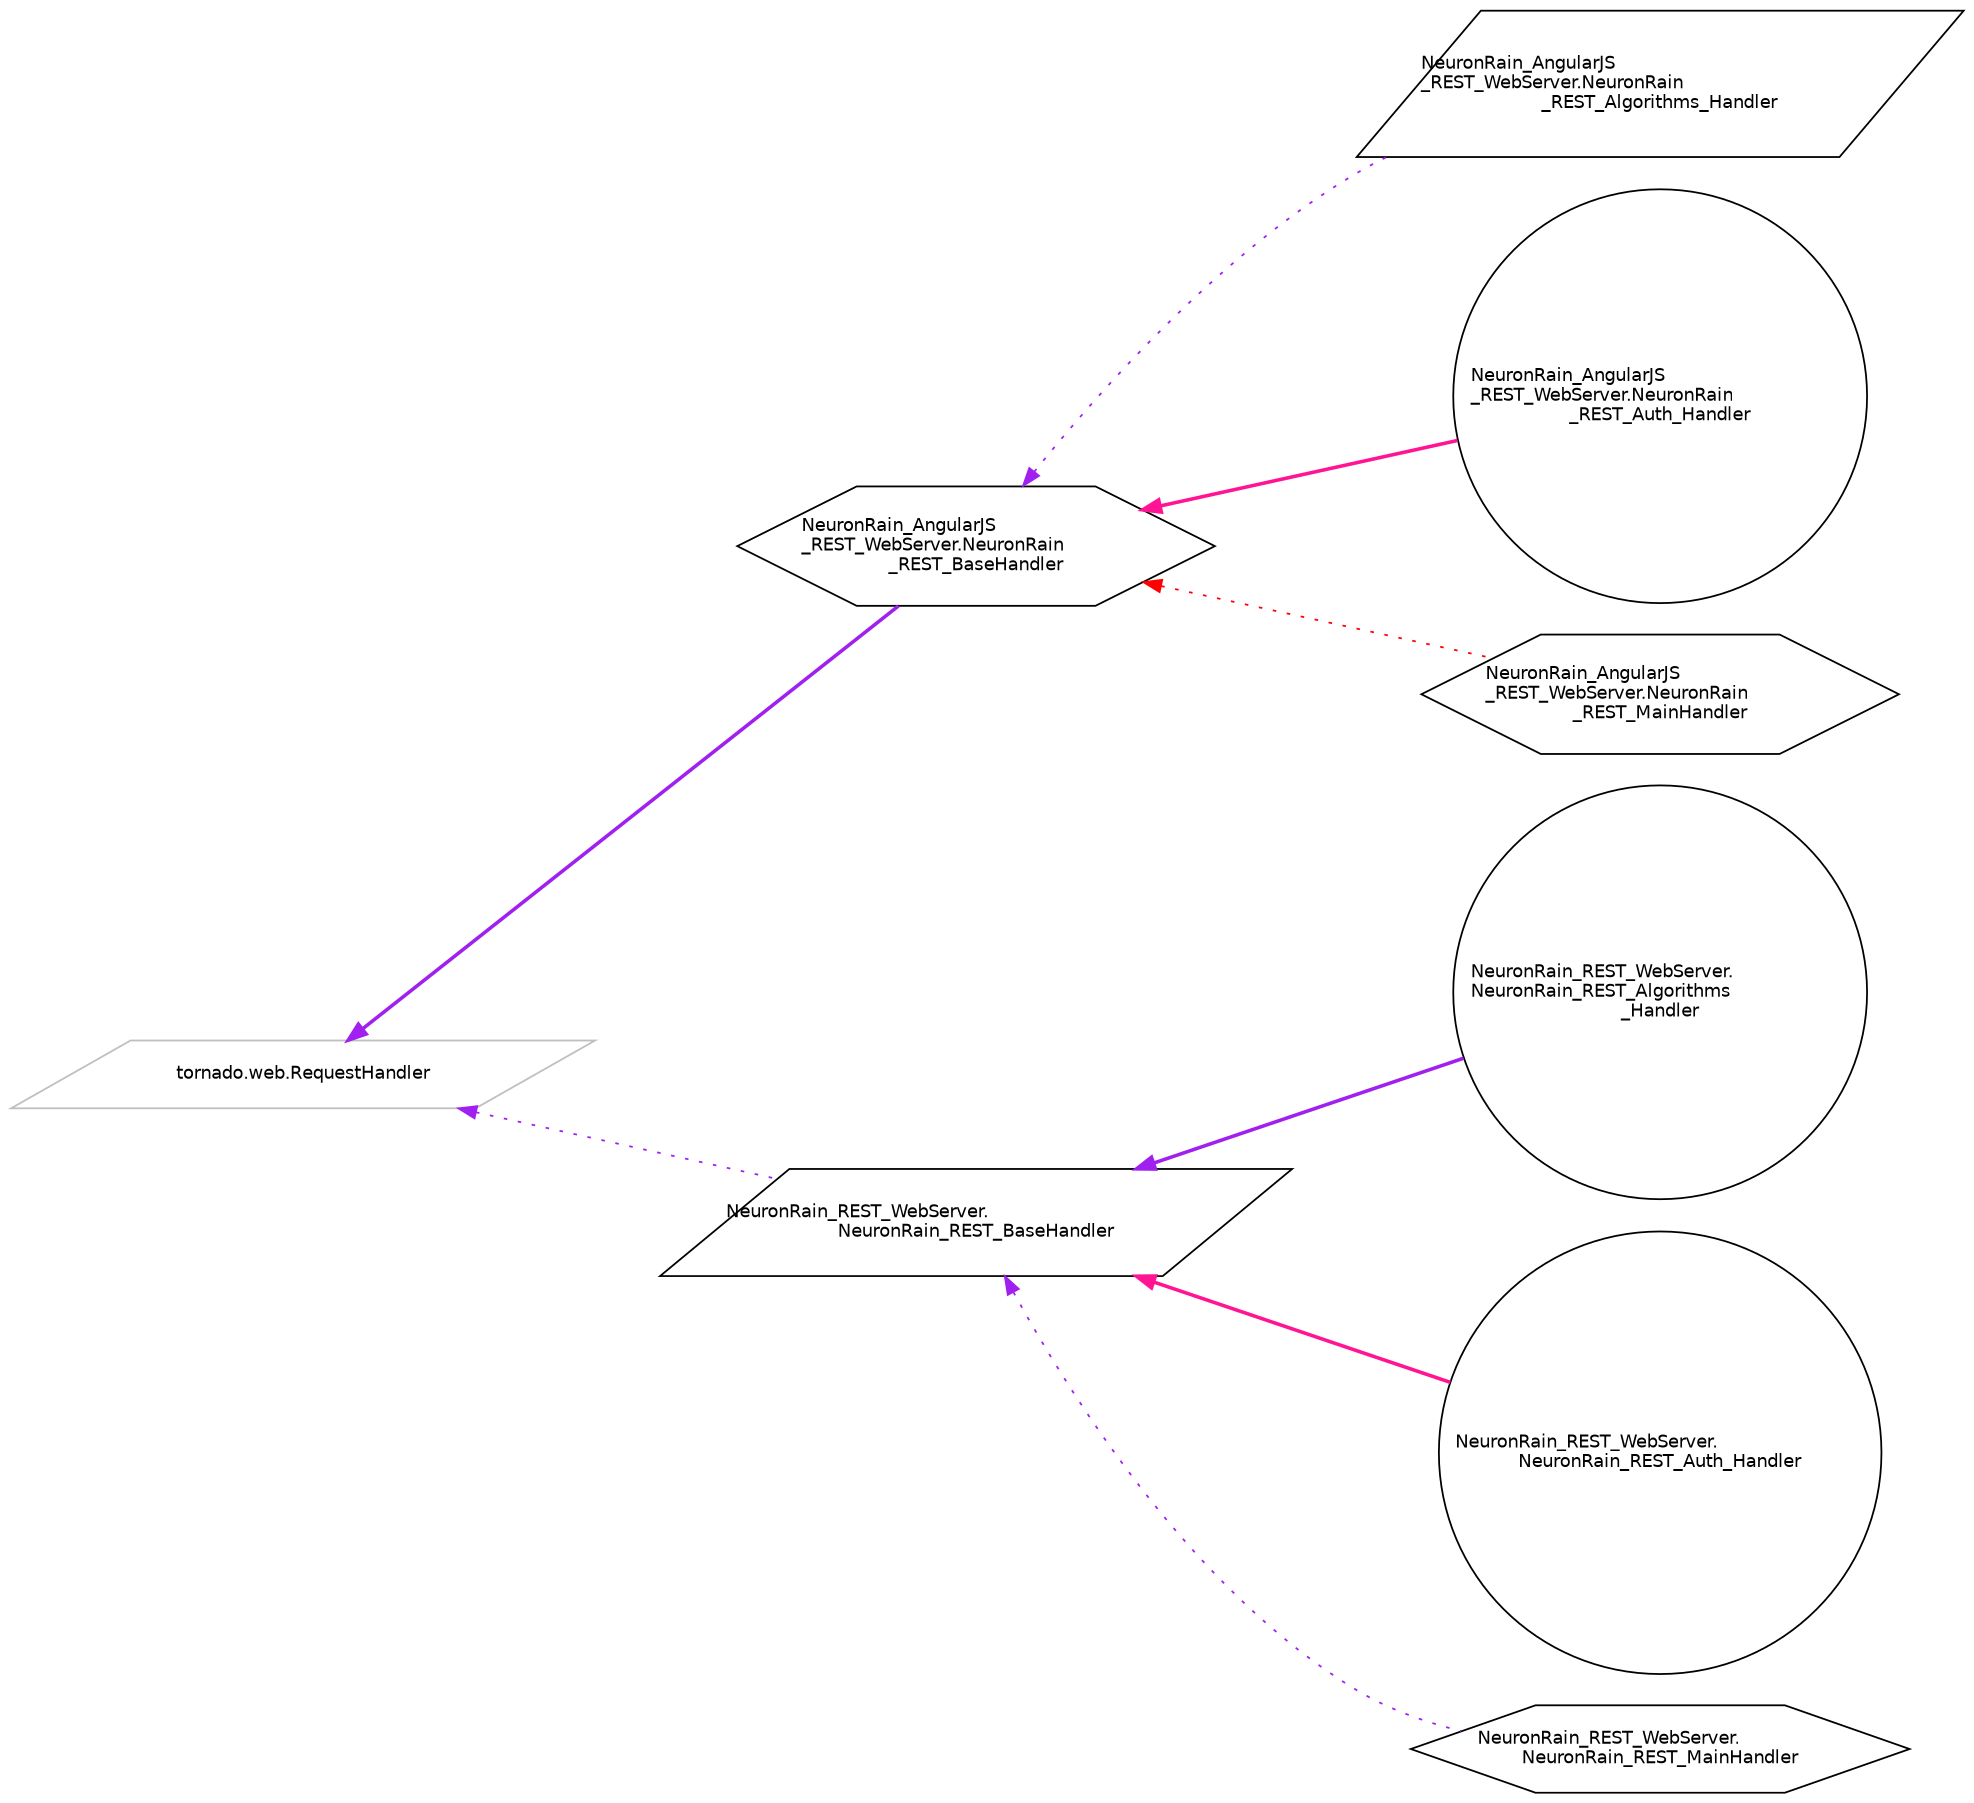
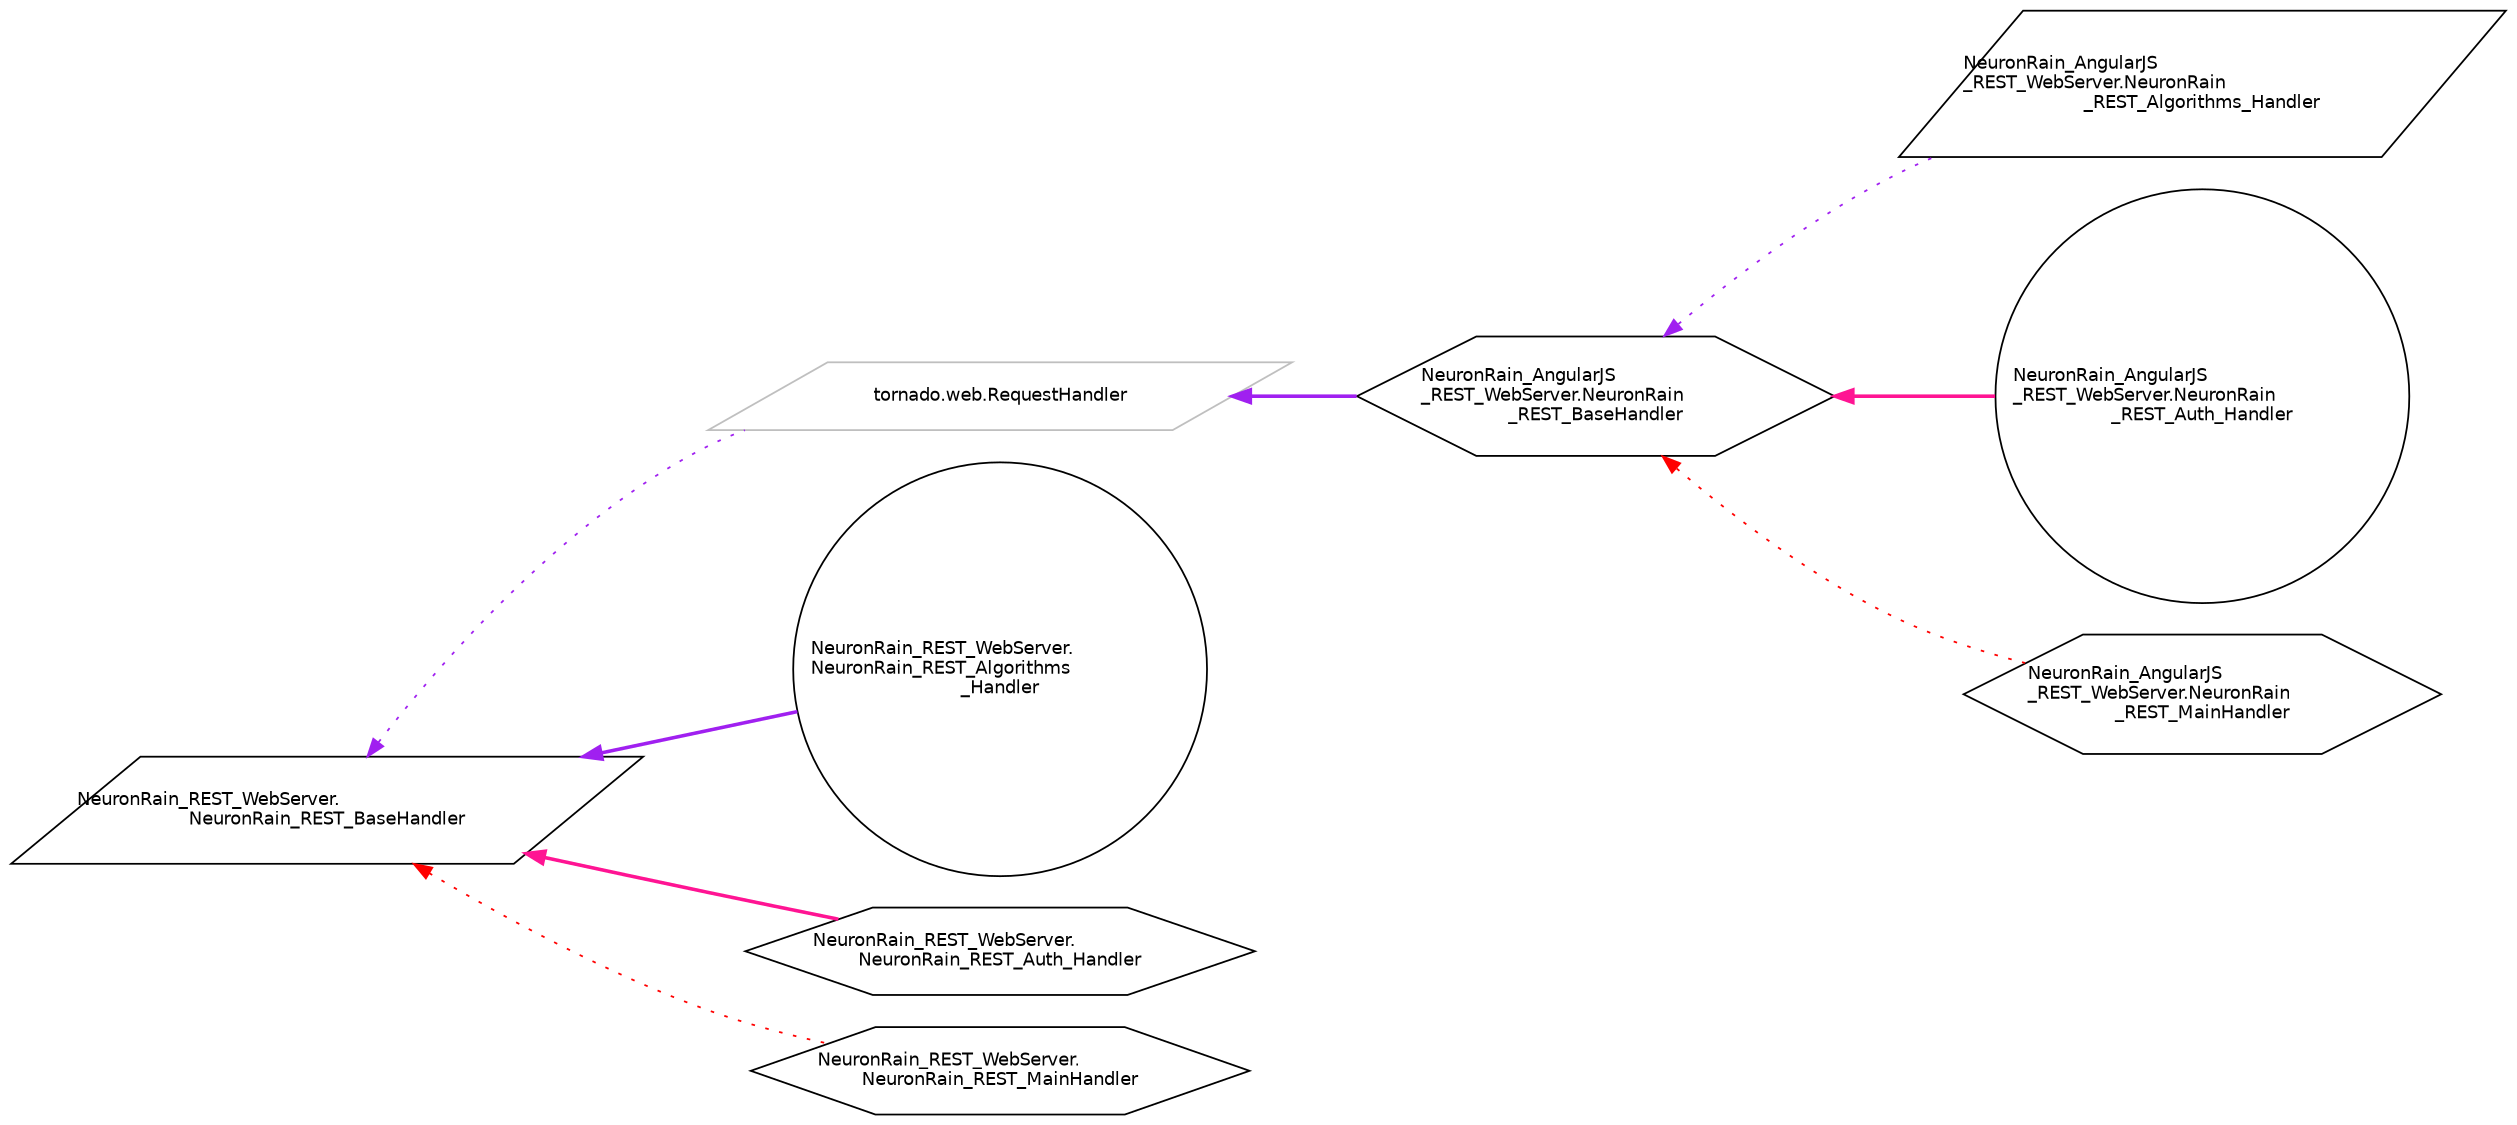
edge "NeuronRain_REST_WebServer. NeuronRain_REST_BaseHandler" -> "tornado.web.RequestHandler": reversed
node "NeuronRain_REST_WebServer. NeuronRain_REST_Auth_Handler": shape circle -> hexagon
edge "NeuronRain_REST_WebServer. NeuronRain_REST_MainHandler" -> "NeuronRain_REST_WebServer. NeuronRain_REST_BaseHandler": color purple -> red
